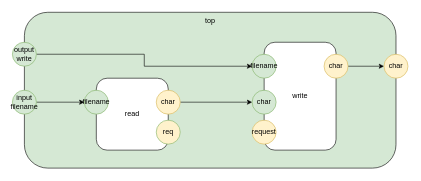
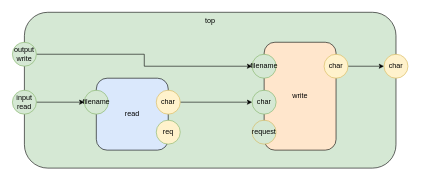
node "write": fillcolor #ffffff -> #ffe6cc
node "input filename": label "input filename" -> "input read"
node "read": fillcolor #ffffff -> #dae8fc
node "request": fillcolor #fff2cc -> #d5e8d4
